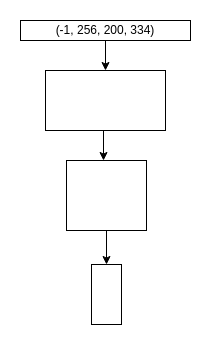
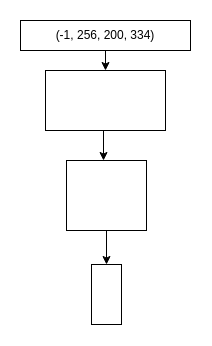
node "(-1, 256, 200, 334)": size 170x20 -> 170x30
